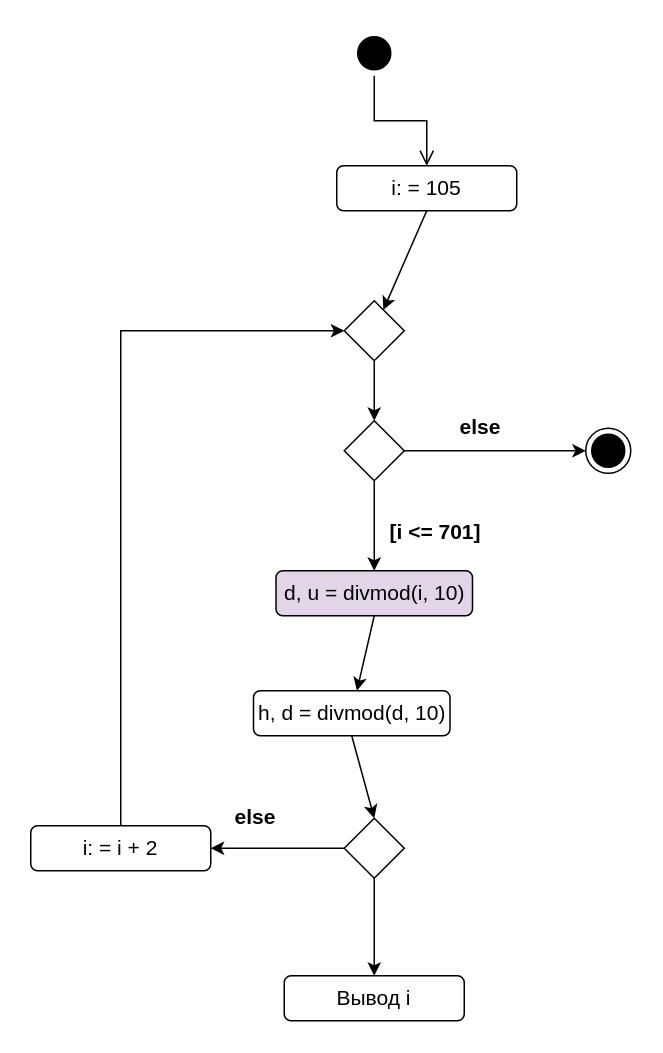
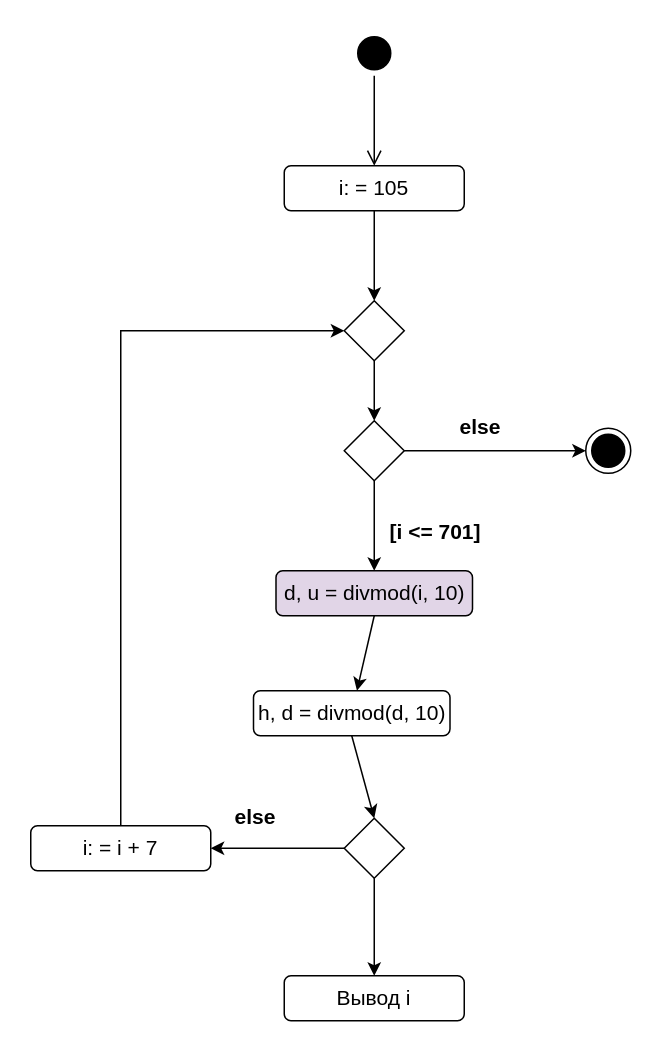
node "i: = 105": moved (427, 188) -> (374, 188)
node "i: = i + 2": label "i: = i + 2" -> "i: = i + 7"
